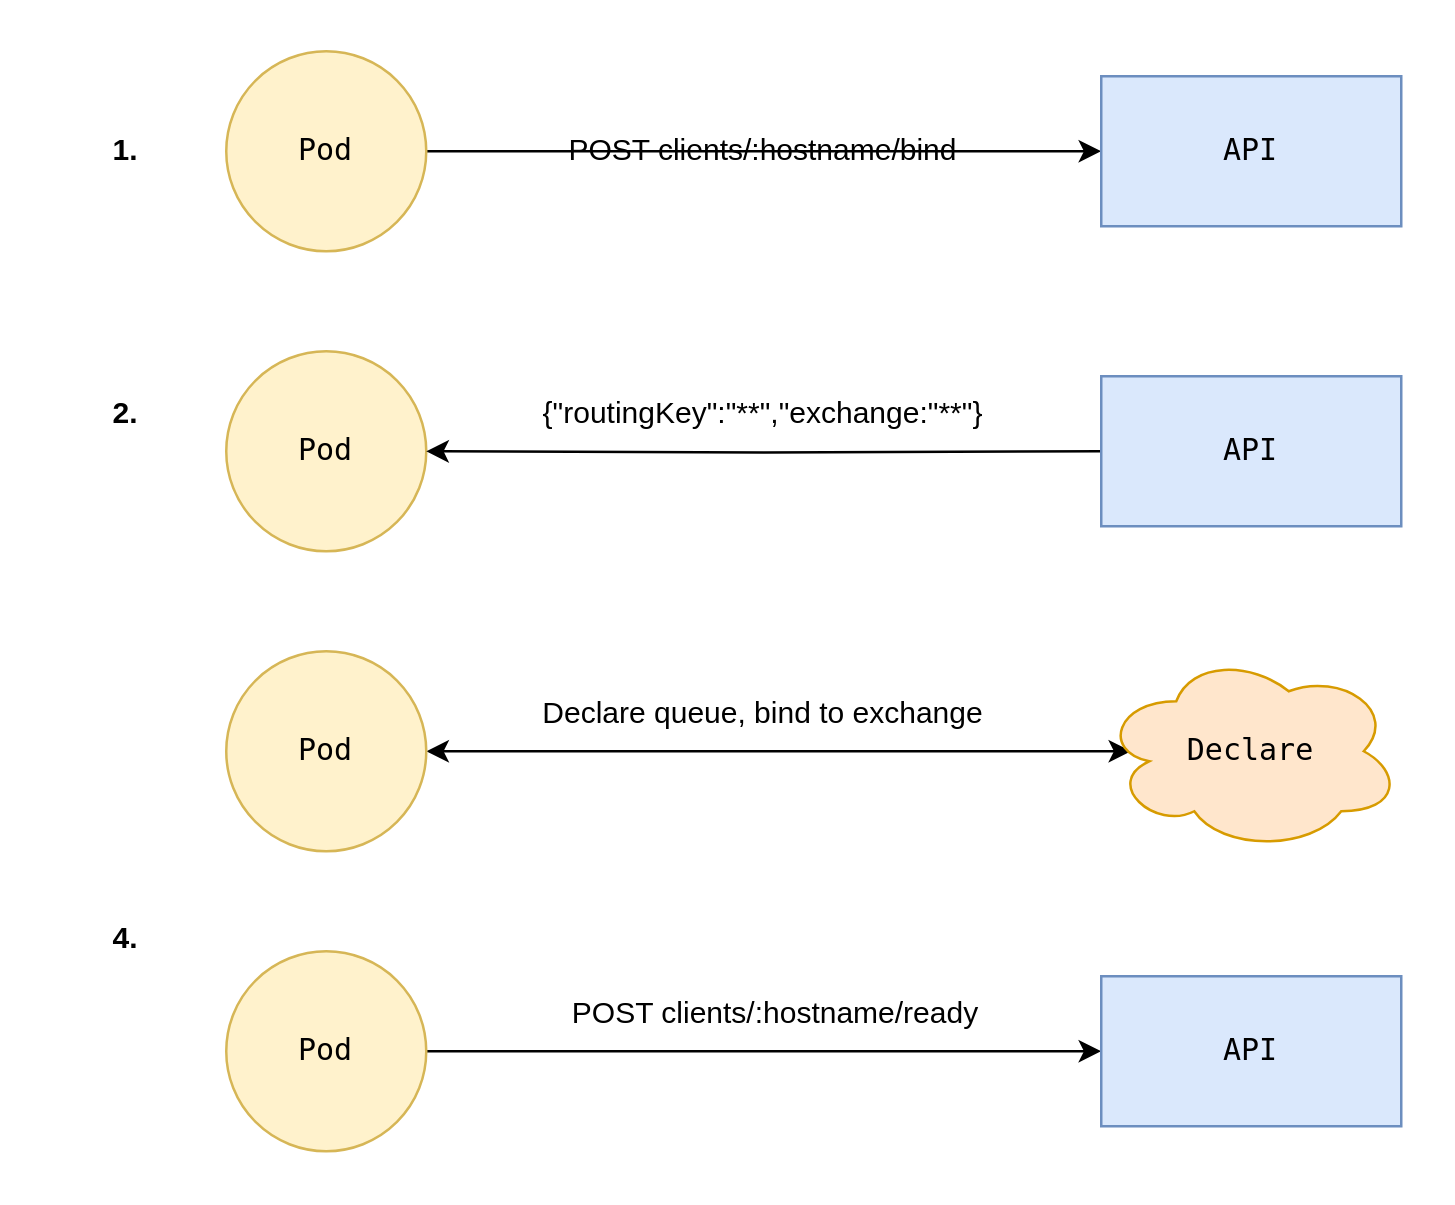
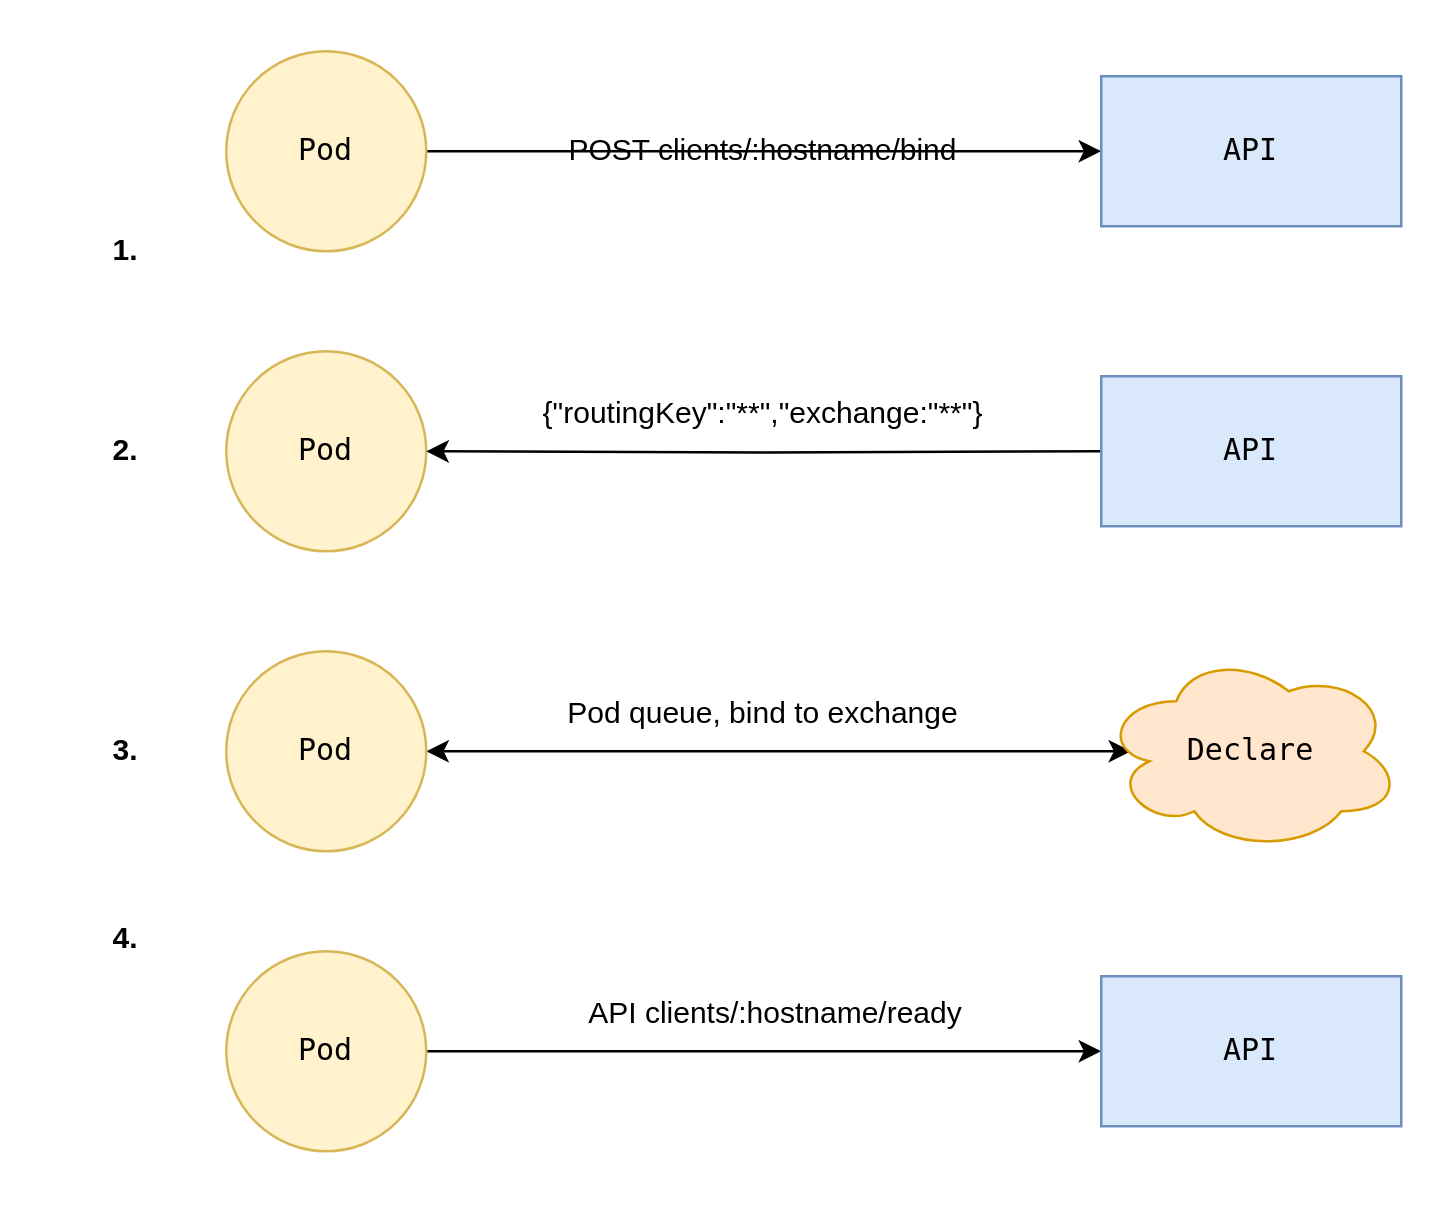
node "1.": moved (126, 151) -> (126, 251)
node "2.": moved (126, 414) -> (126, 451)
node "Declare queue, bind to exchange": label "Declare queue, bind to exchange" -> "Pod queue, bind to exchange"
node "3.": added
node "POST clients/:hostname/ready": label "POST clients/:hostname/ready" -> "API clients/:hostname/ready"
